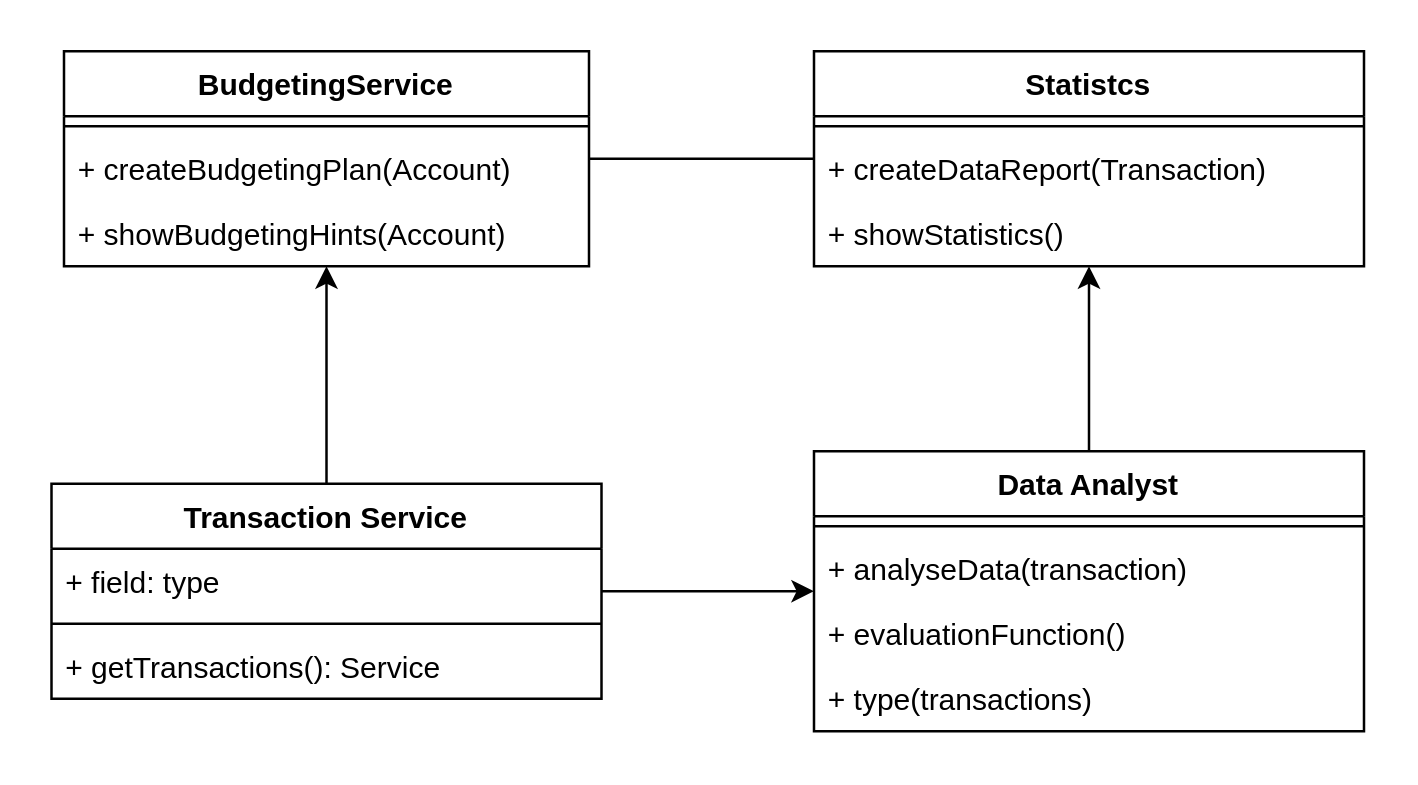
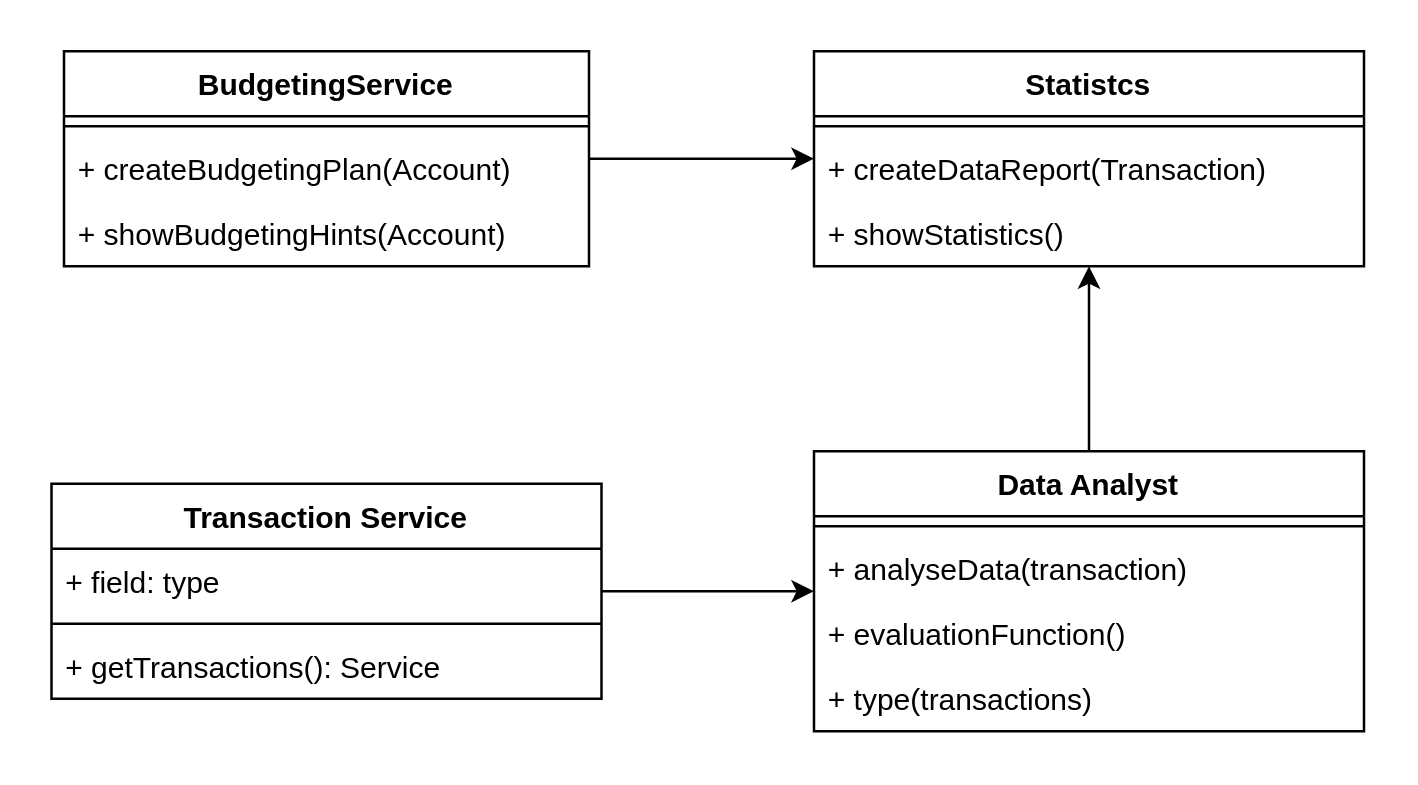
edge "BudgetingService" -- "Statistcs": arrowhead none -> classic
edge "Transaction Service" -> "BudgetingService": removed
